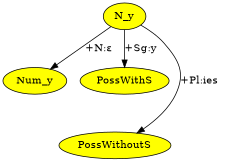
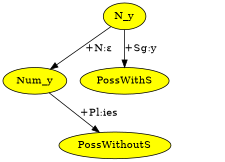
edge "N_y" -> "PossWithoutS": now "Num_y" -> "PossWithoutS"
